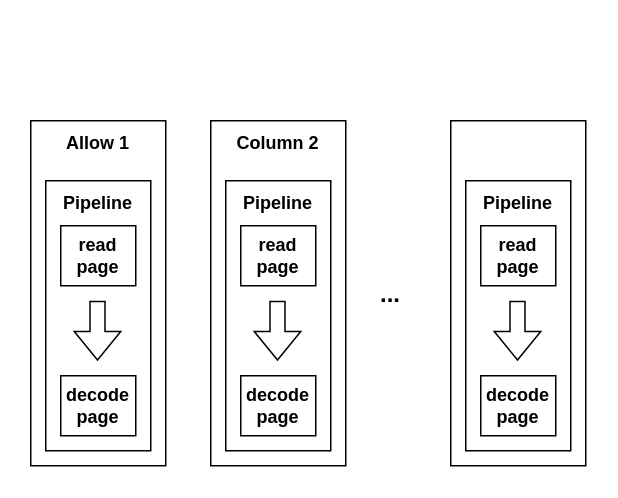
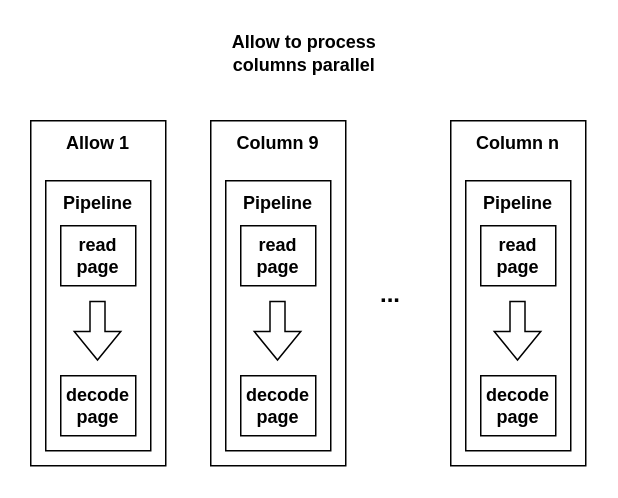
node "Allow to process columns parallel": added
node "Column 2": label "Column 2" -> "Column 9"
node "Column n": added
